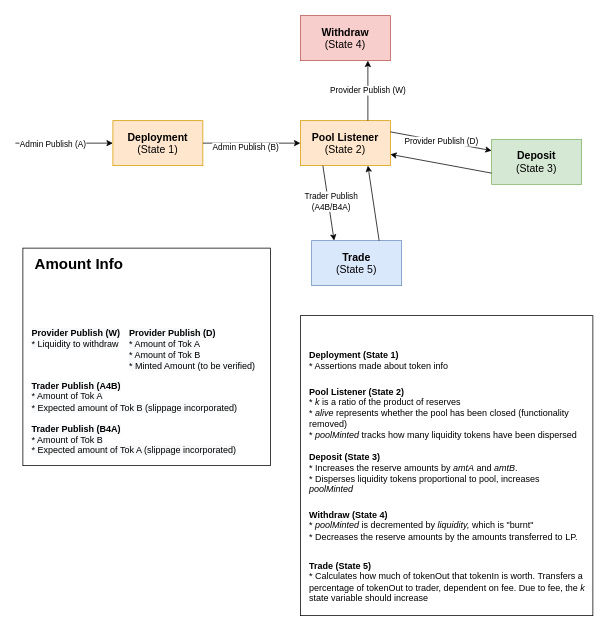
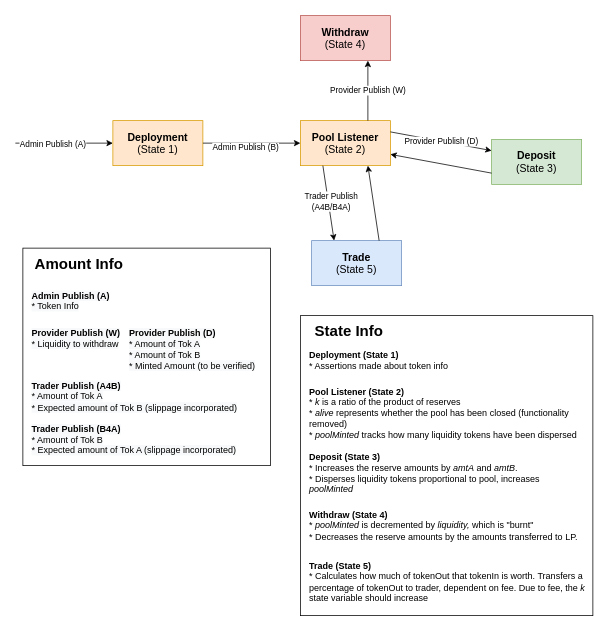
node "Admin Publish (A)* Token Info": added
node "State Info": added
